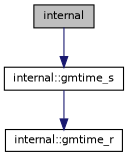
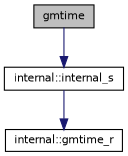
node "internal": label "internal" -> "gmtime"
node "internal::gmtime_s": label "internal::gmtime_s" -> "internal::internal_s"
